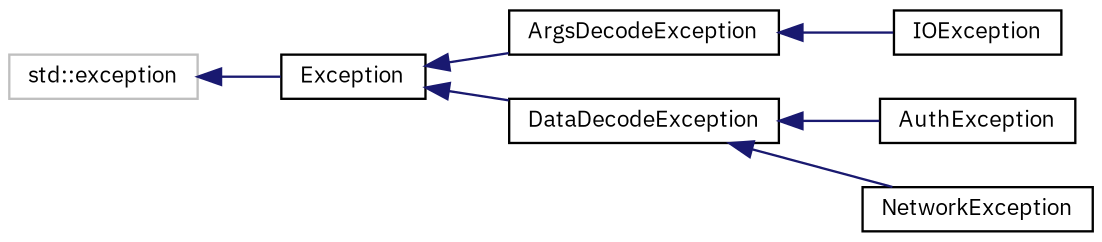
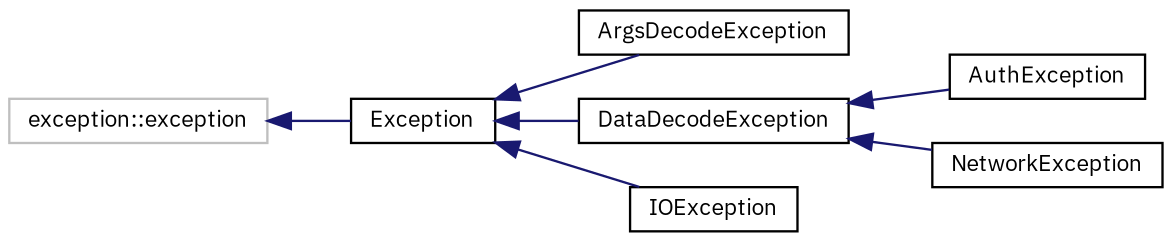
edge "IOException" -> "ArgsDecodeException": now "IOException" -> "Exception"
node "std::exception": label "std::exception" -> "exception::exception"
